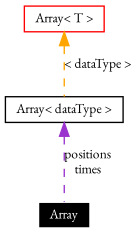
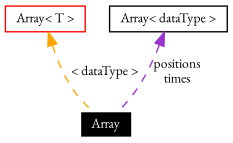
edge "Array< dataType >" -> "Array< T >": now "Array" -> "Array< T >"
